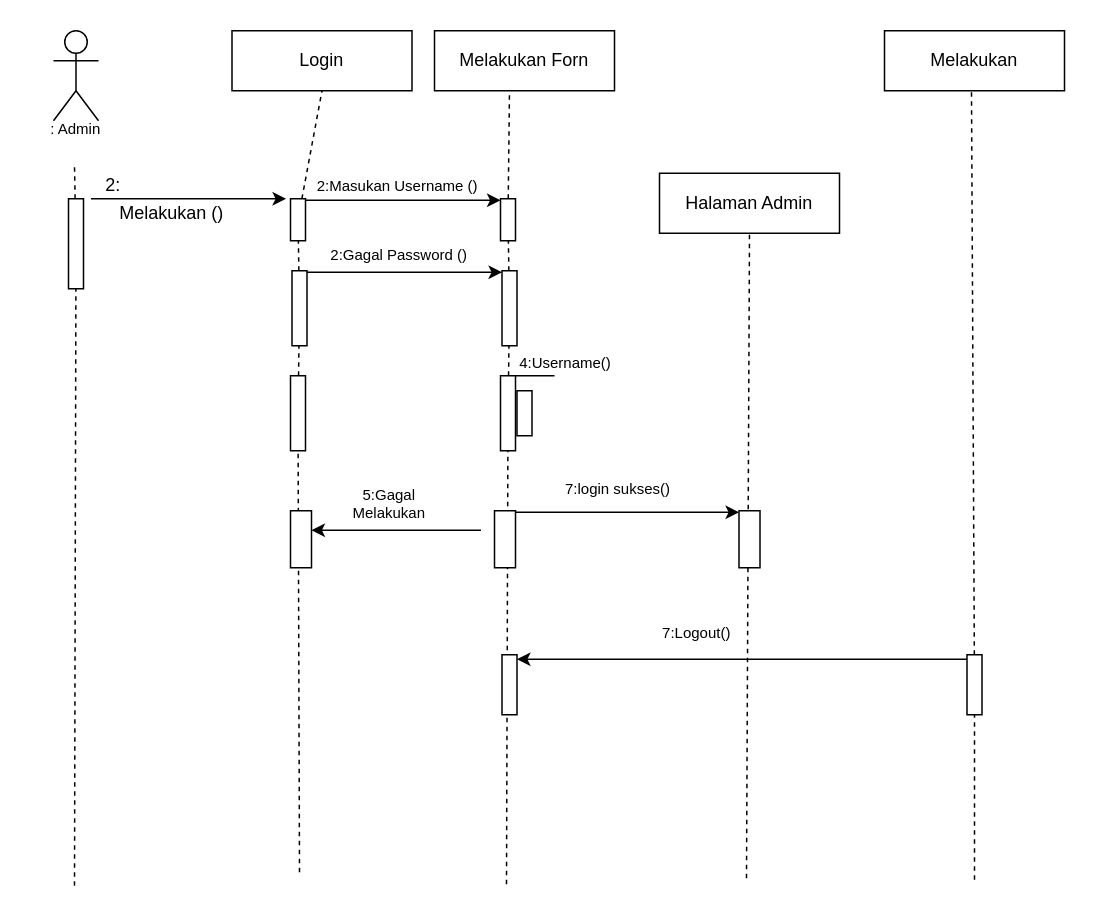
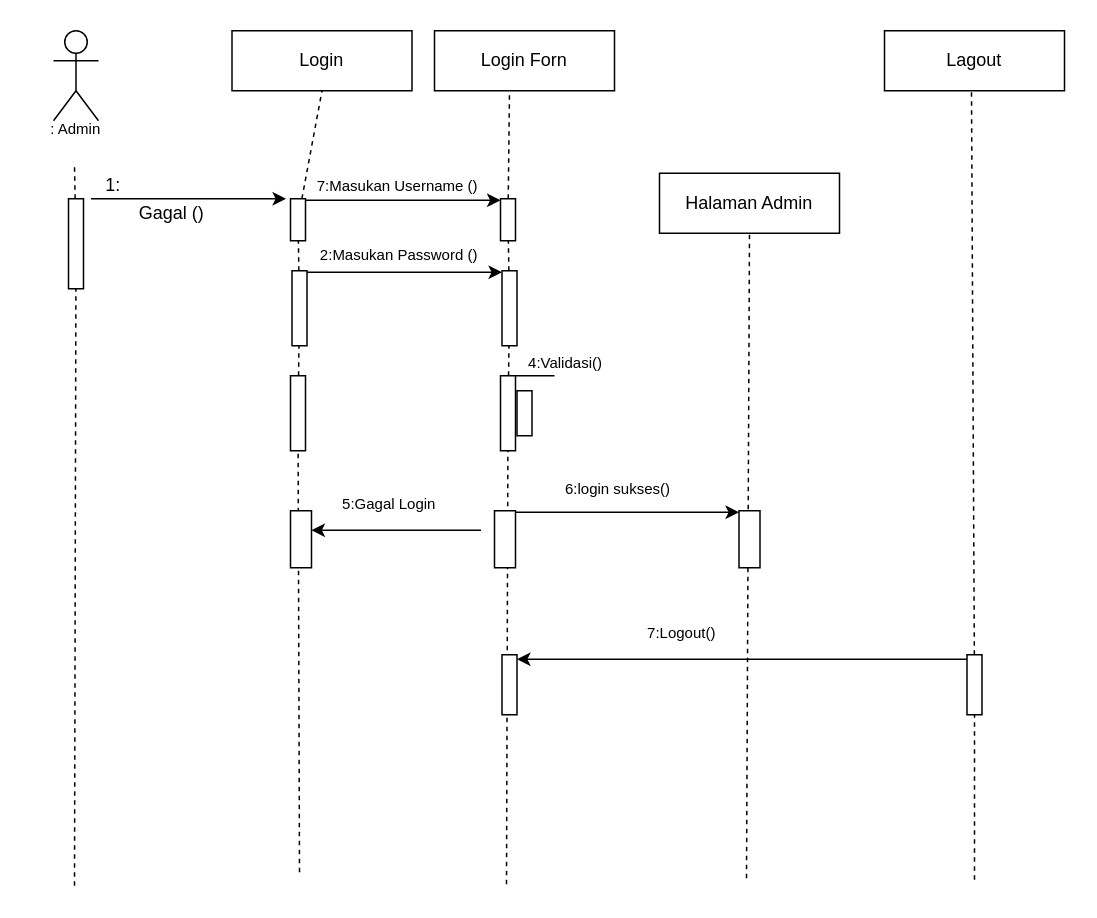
node "Melakukan Forn": label "Melakukan Forn" -> "Login Forn"
node "Melakukan": label "Melakukan" -> "Lagout"
node "2:": label "2:" -> "1:"
node "2:Masukan Username ()": label "2:Masukan Username ()" -> "7:Masukan Username ()"
node "Melakukan ()": label "Melakukan ()" -> "Gagal ()"
node "2:Gagal Password ()": label "2:Gagal Password ()" -> "2:Masukan Password ()"
node "4:Username()": label "4:Username()" -> "4:Validasi()"
node "7:login sukses()": label "7:login sukses()" -> "6:login sukses()"
node "5:Gagal Melakukan": label "5:Gagal Melakukan" -> "5:Gagal Login"
node "7:Logout()": moved (697, 632) -> (682, 632)
